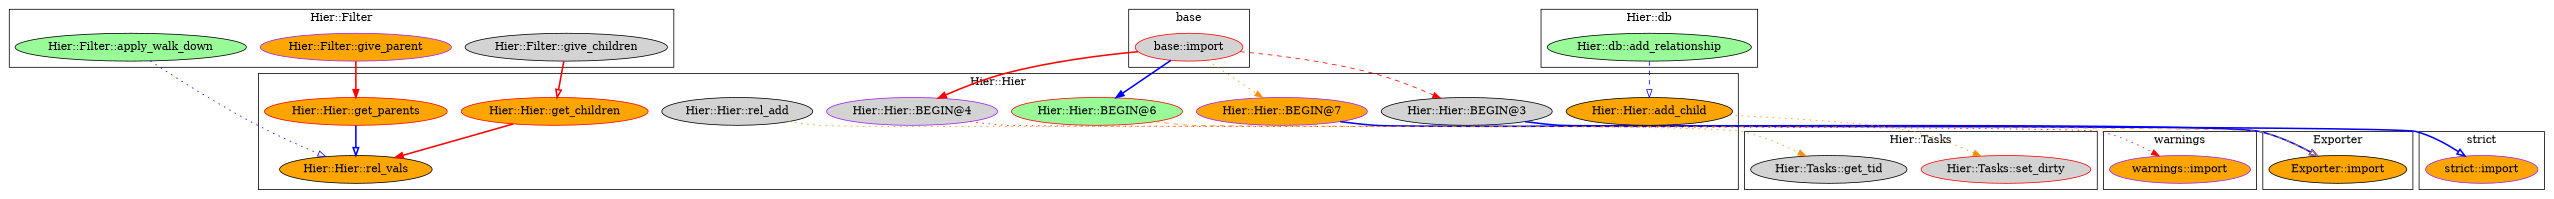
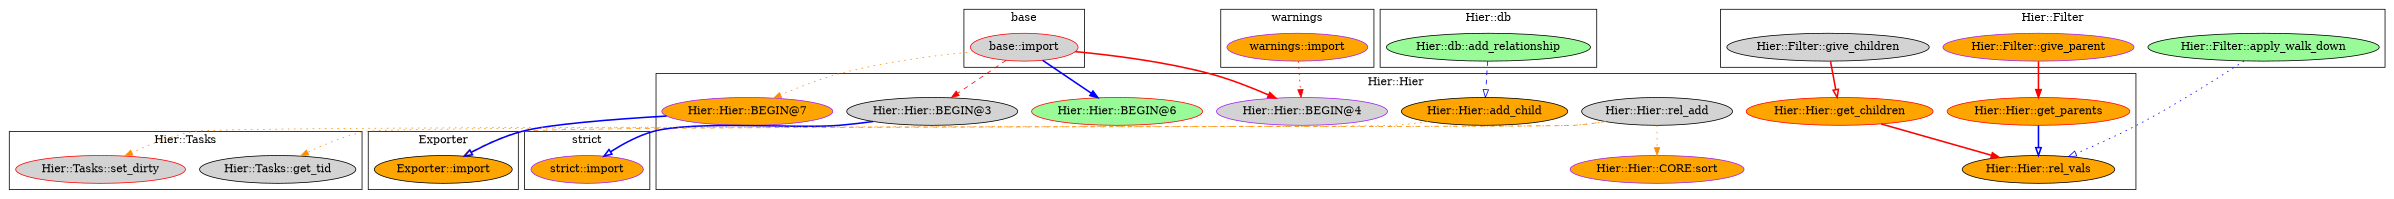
edge "Hier::Hier::BEGIN@4" -> "warnings::import": reversed
edge "Hier::Hier::BEGIN@6" -> "Exporter::import": now "Hier::Hier::rel_add" -> "Exporter::import"
node "Hier::Hier::CORE:sort": added
